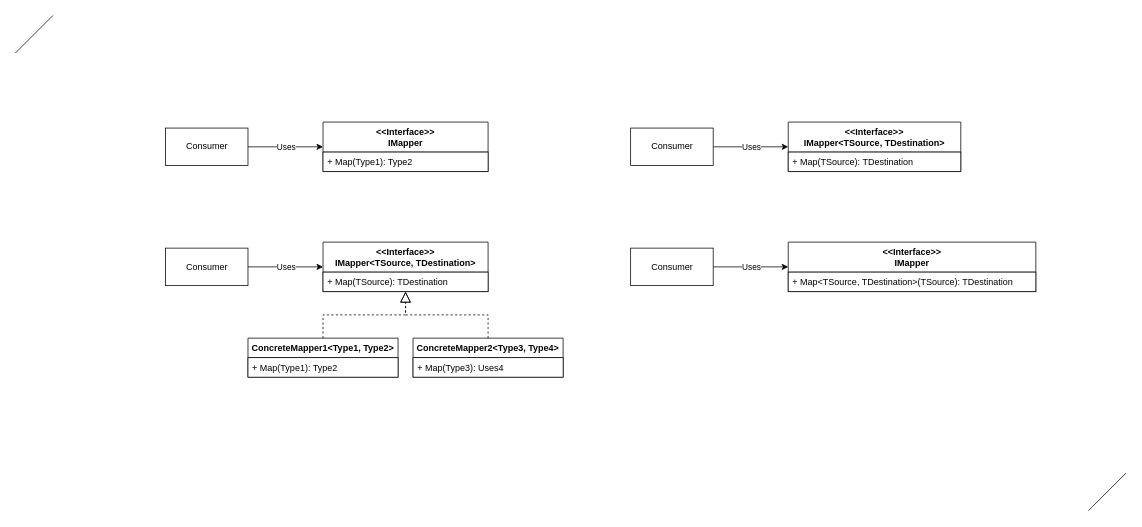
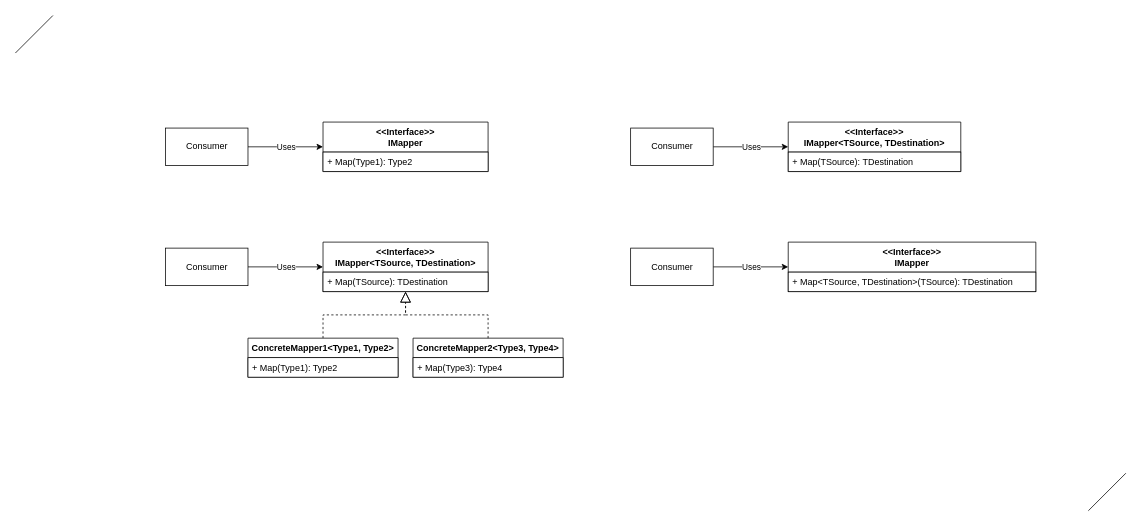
node "+ Map(Type3): Uses4": label "+ Map(Type3): Uses4" -> "+ Map(Type3): Type4"
